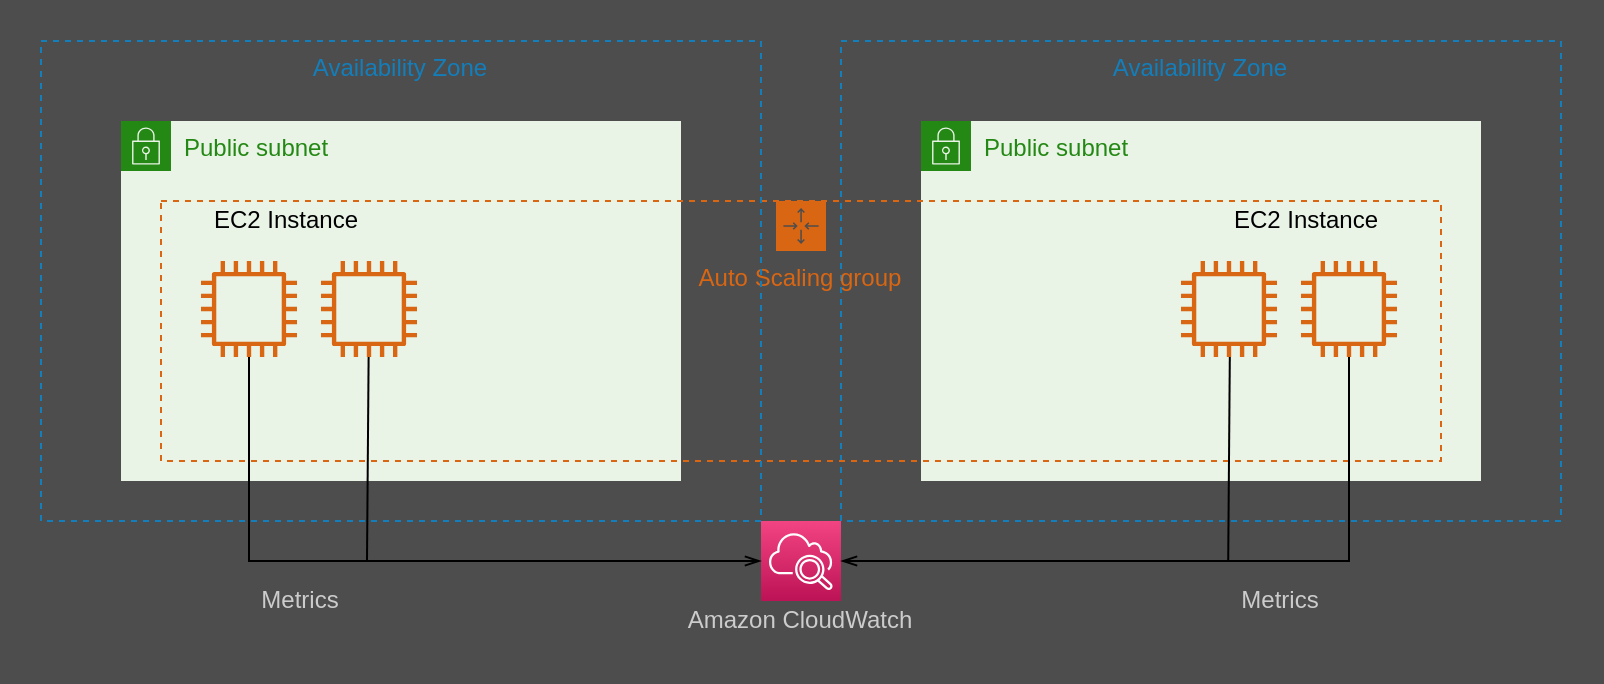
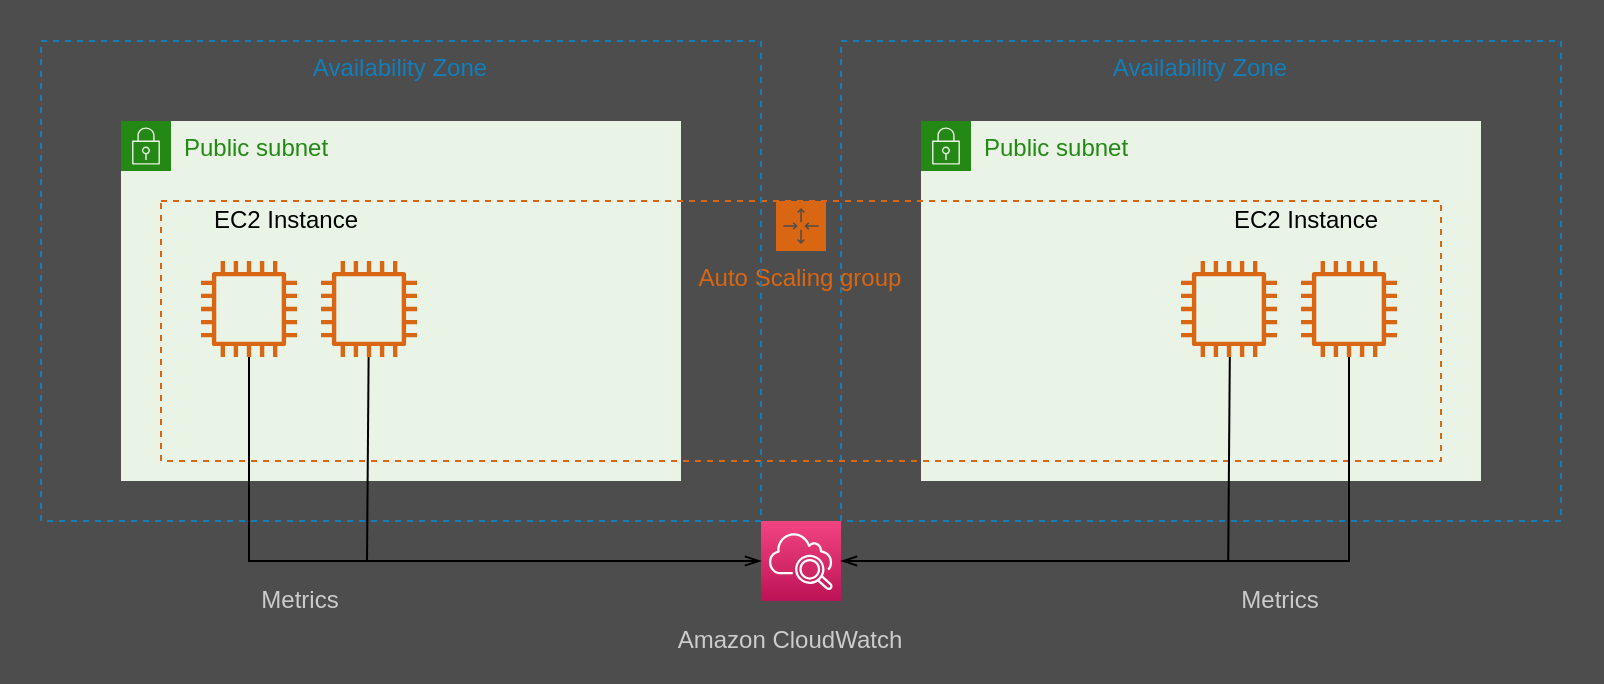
node "Amazon CloudWatch": moved (801, 621) -> (791, 641)
